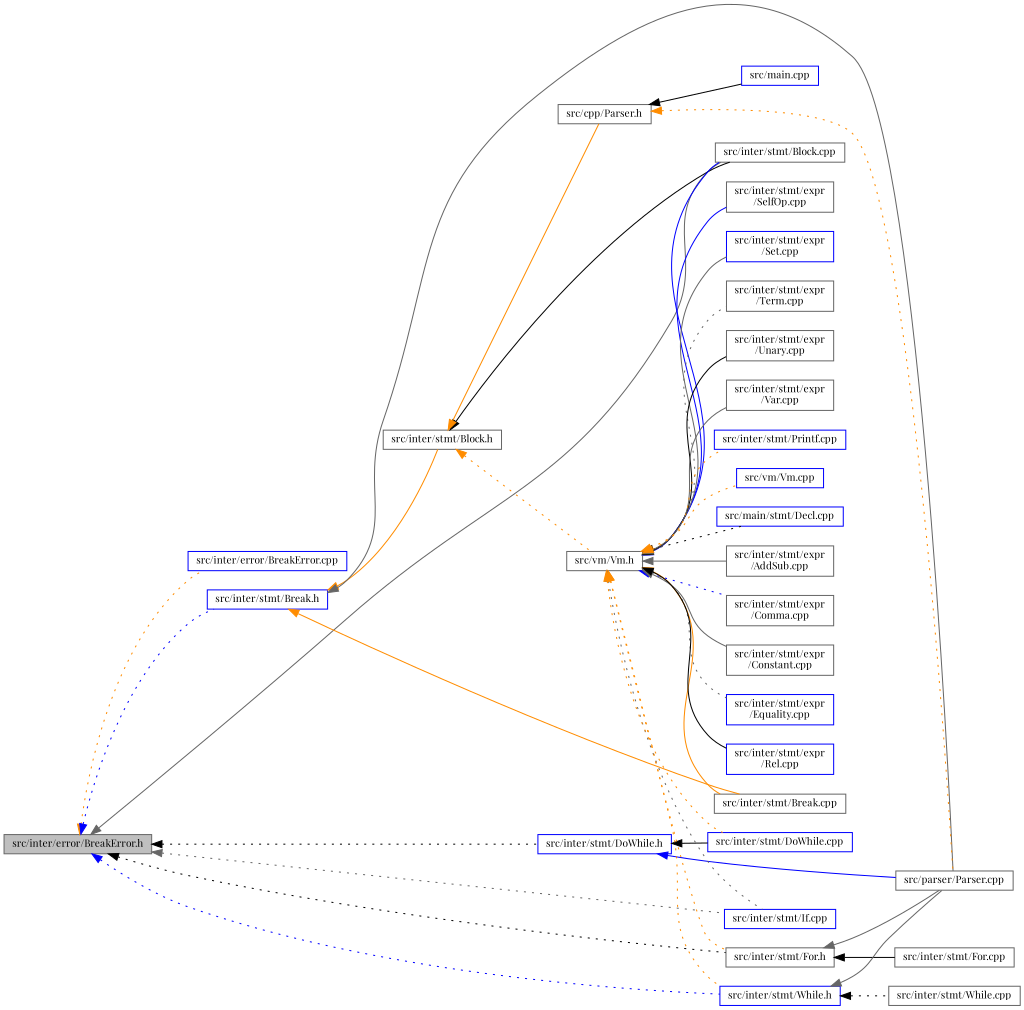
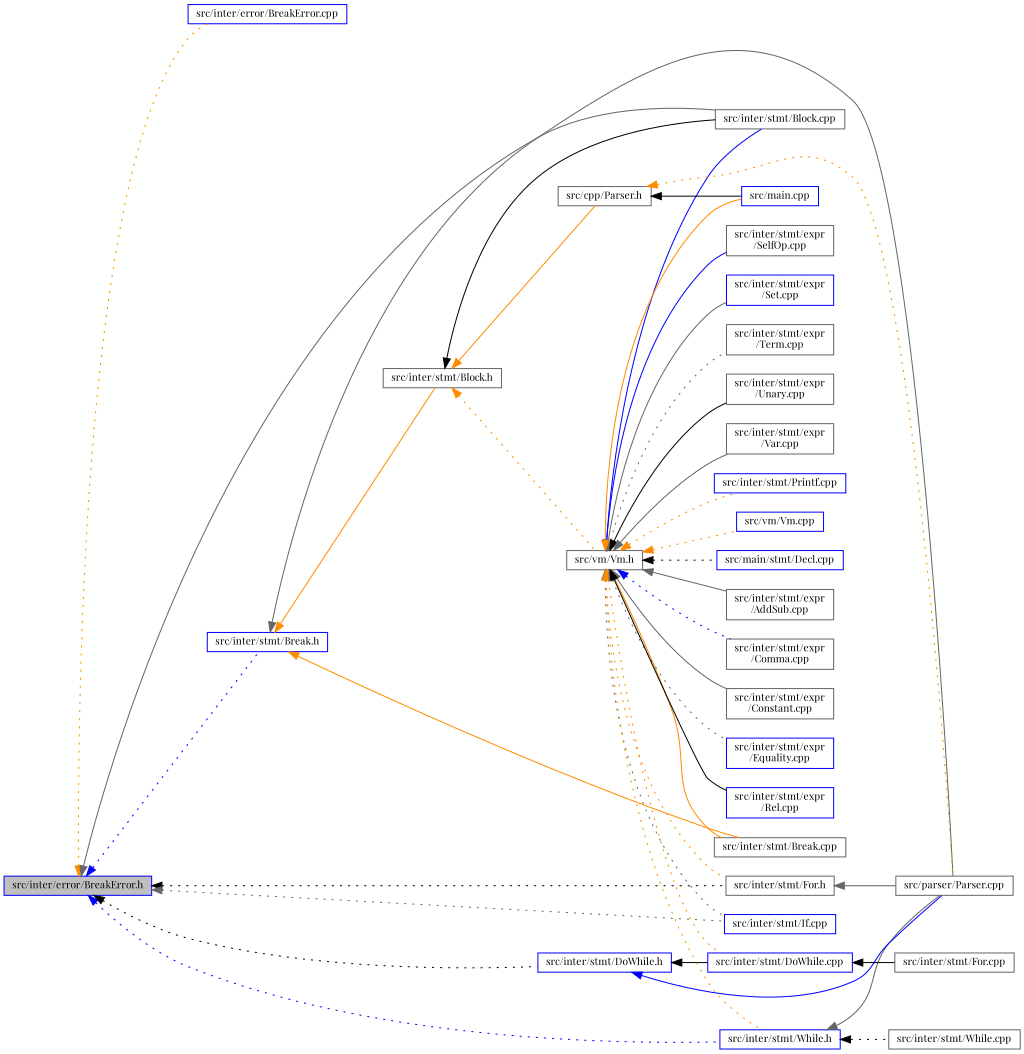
edge "src/main.cpp" -> "src/vm/Vm.h": added
node "src/inter/error/BreakError.h": color gray40 -> blue
edge "src/inter/stmt/For.cpp" -> "src/inter/stmt/For.h": now "src/inter/stmt/For.cpp" -> "src/inter/stmt/DoWhile.cpp"
